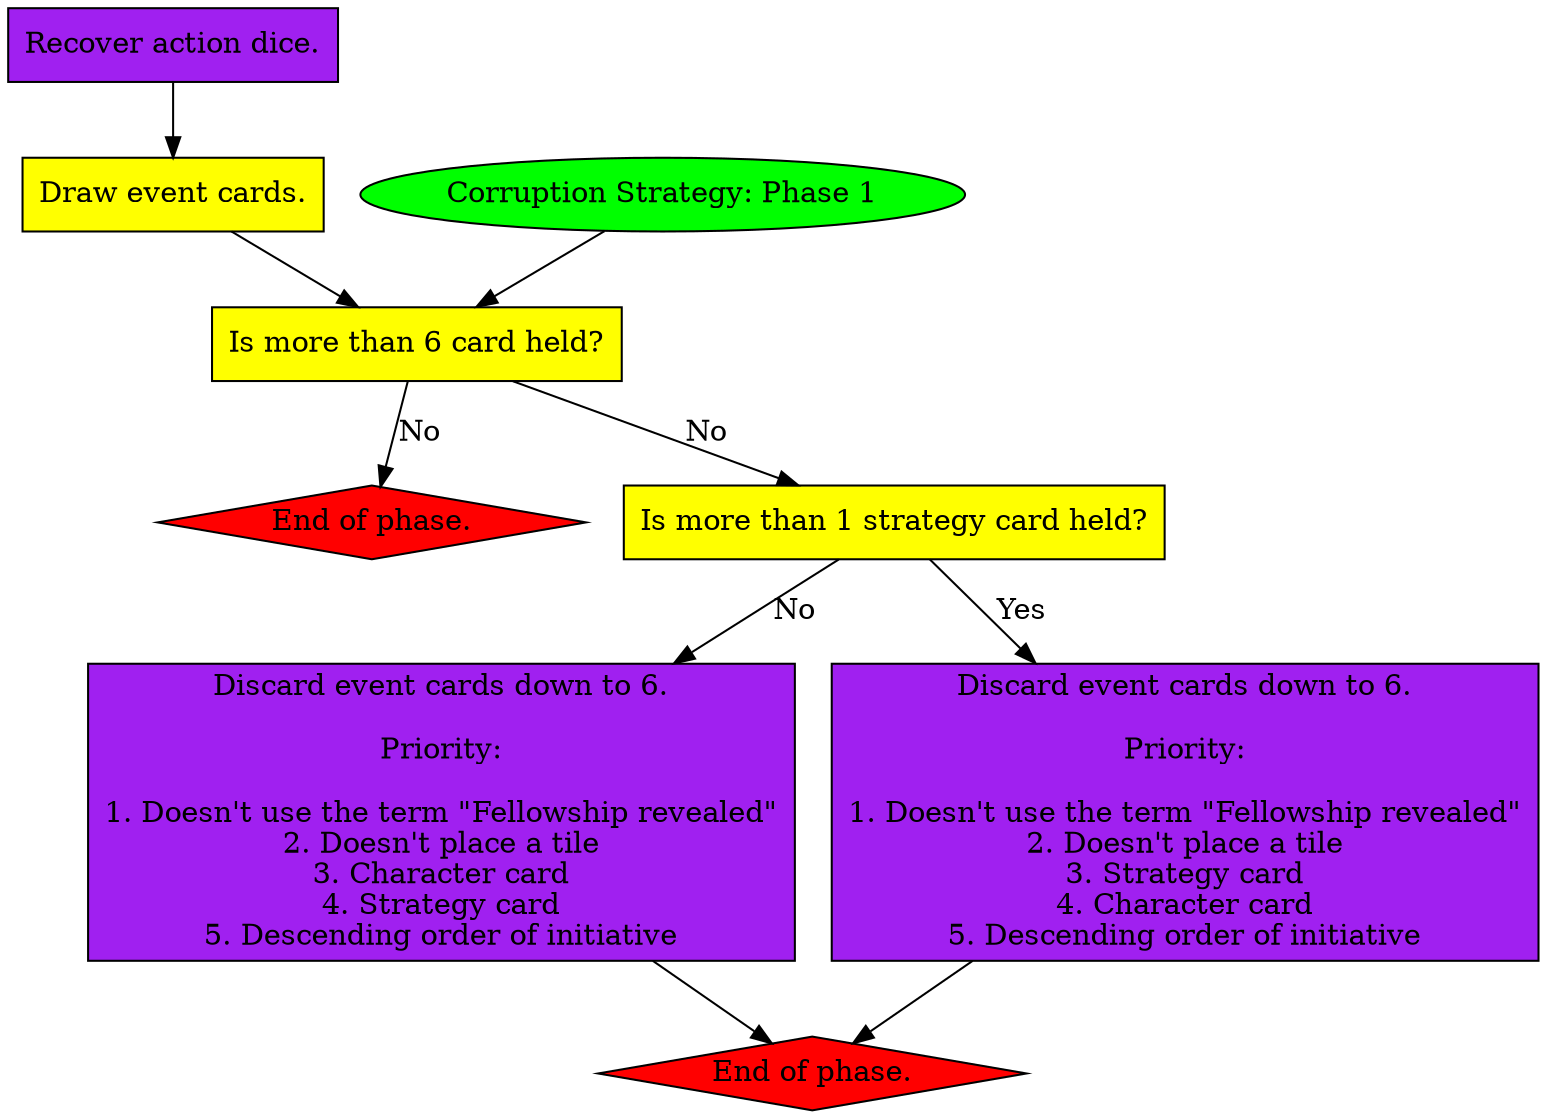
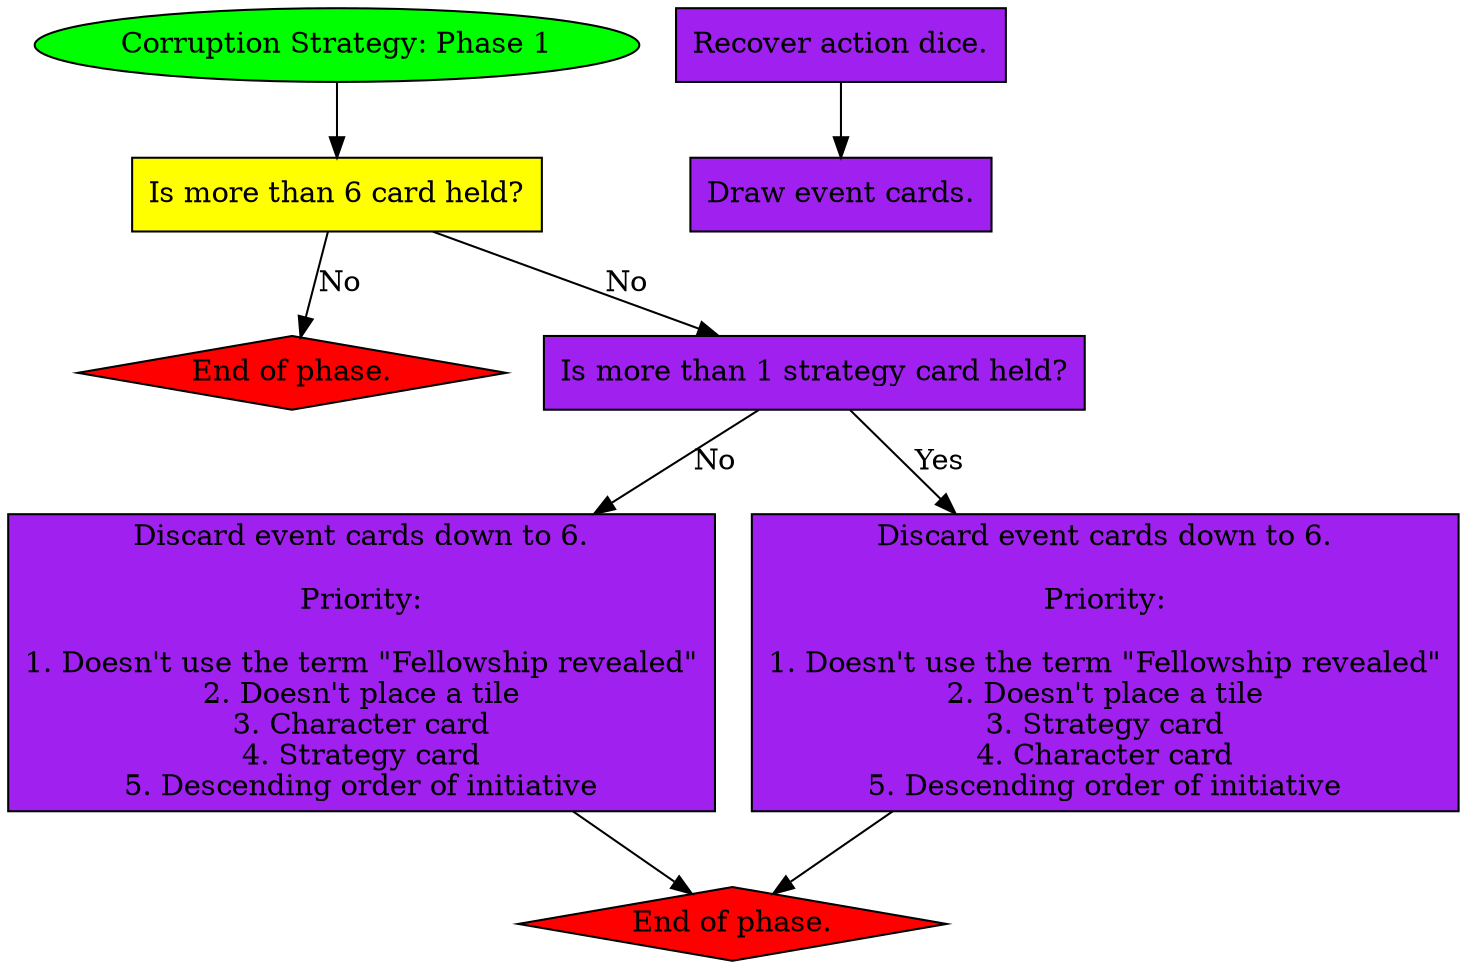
node "Draw event cards.": fillcolor yellow -> purple
edge "Draw event cards." -> "Is more than 6 card held?": removed
node "Is more than 1 strategy card held?": fillcolor yellow -> purple
